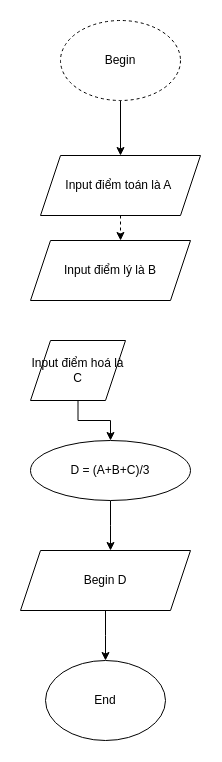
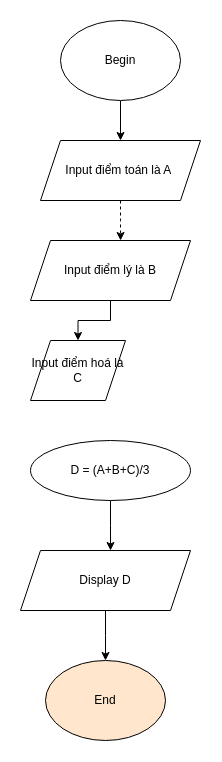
node "Begin": style dashed -> solid
node "Input điểm toán là A": moved (121, 186) -> (121, 171)
edge "Input điểm lý là B" -> "Input điểm hoá là C": added
edge "Input điểm hoá là C" -> "D = (A+B+C)/3": removed
node "Begin D": label "Begin D" -> "Display D"
node "End": fillcolor #ffffff -> #ffe6cc
